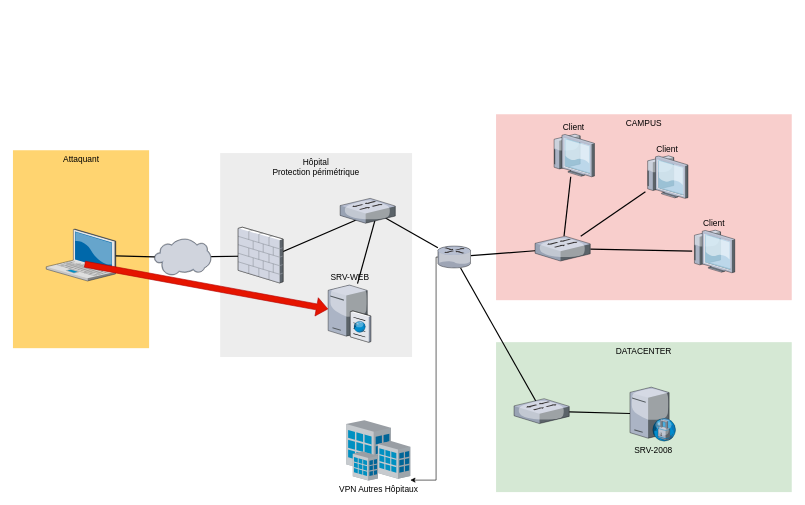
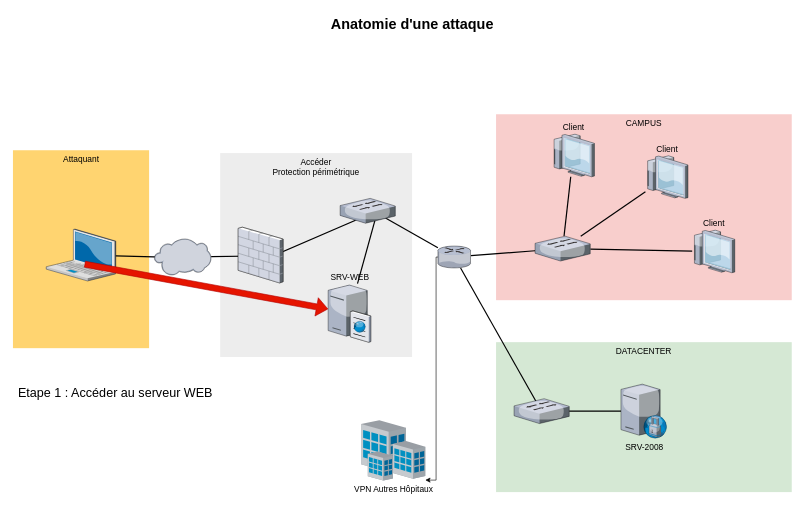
node "Anatomie d'une attaque": added
node "Hôpital Protection périmétrique": label "Hôpital Protection périmétrique" -> "Accéder Protection périmétrique"
node "Etape 1 : Accéder au serveur WEB": added
node "SRV-2008": moved (653, 414) -> (644, 411)
node "VPN Autres Hôpitaux": moved (378, 451) -> (393, 451)
